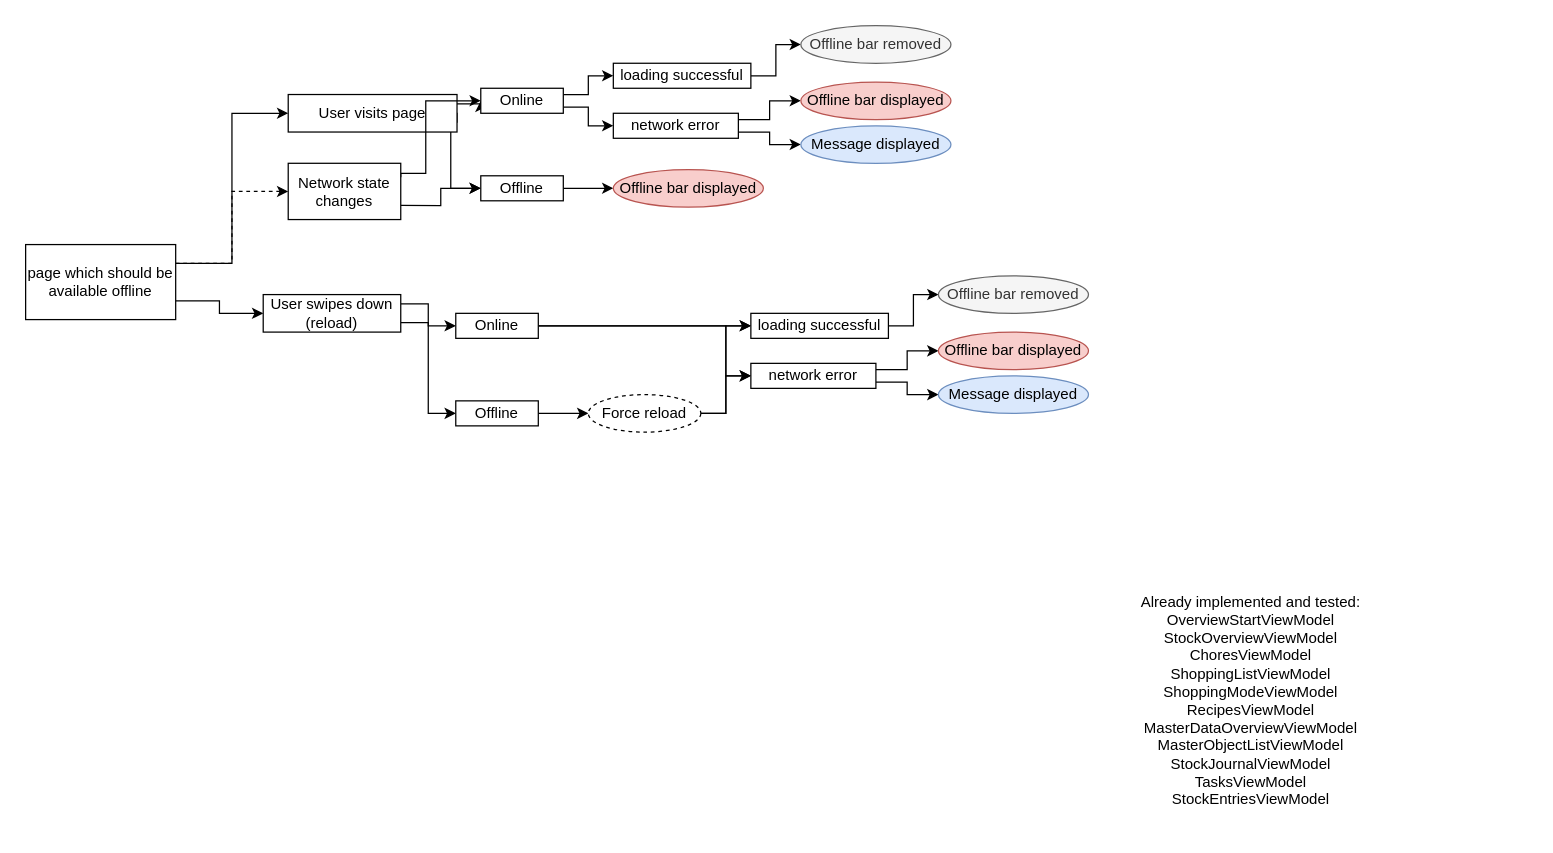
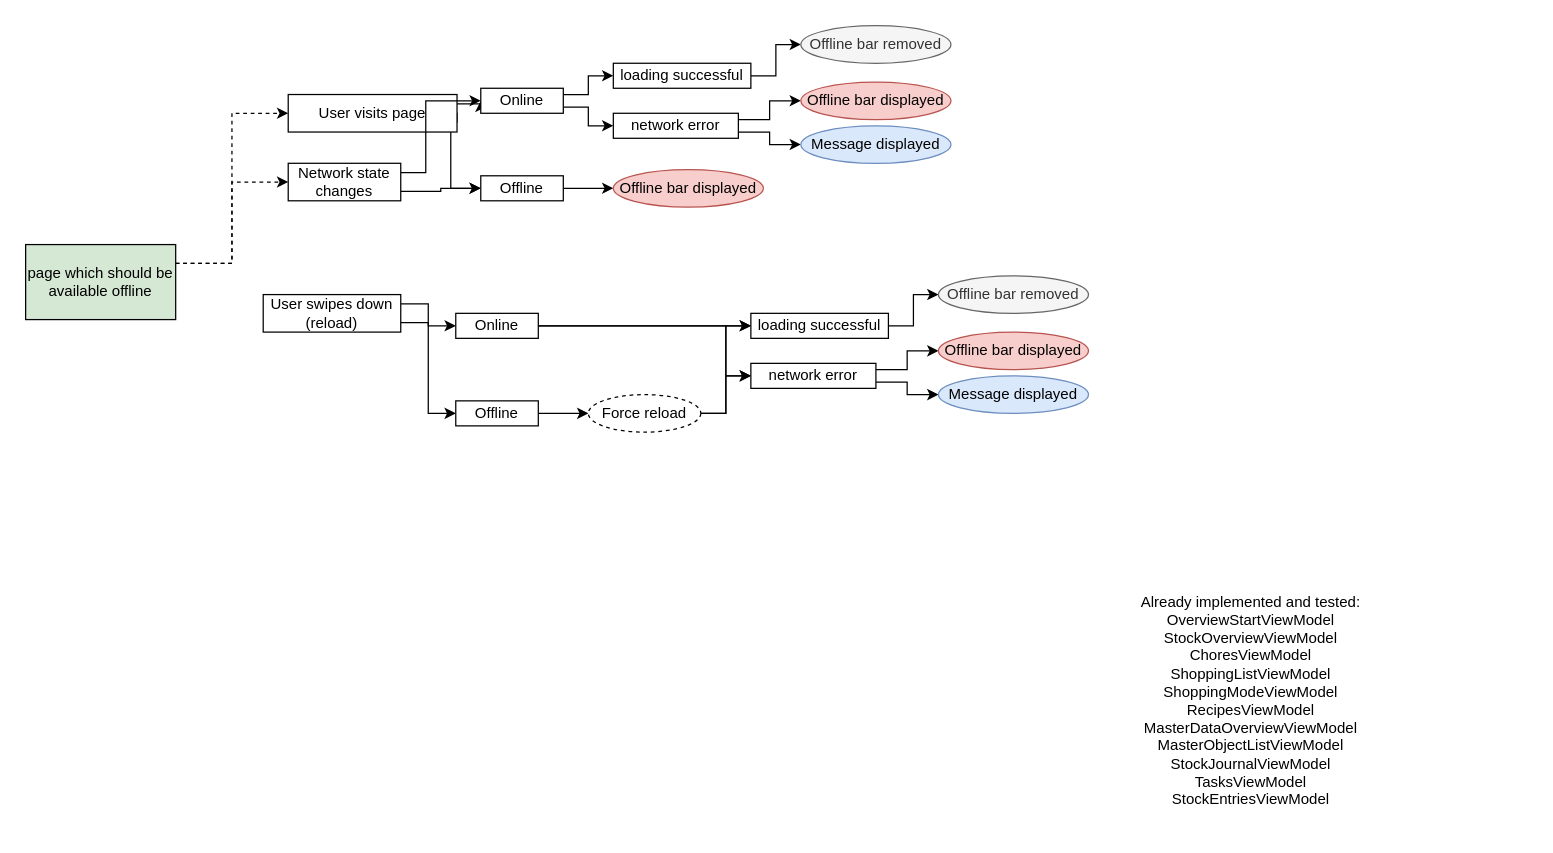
edge "page which should be available offline" -> "User visits page": style solid -> dashed
node "Network state changes": size 113x56 -> 113x38
node "page which should be available offline": fillcolor #ffffff -> #d5e8d4
edge "page which should be available offline" -> "User swipes down (reload)": removed
